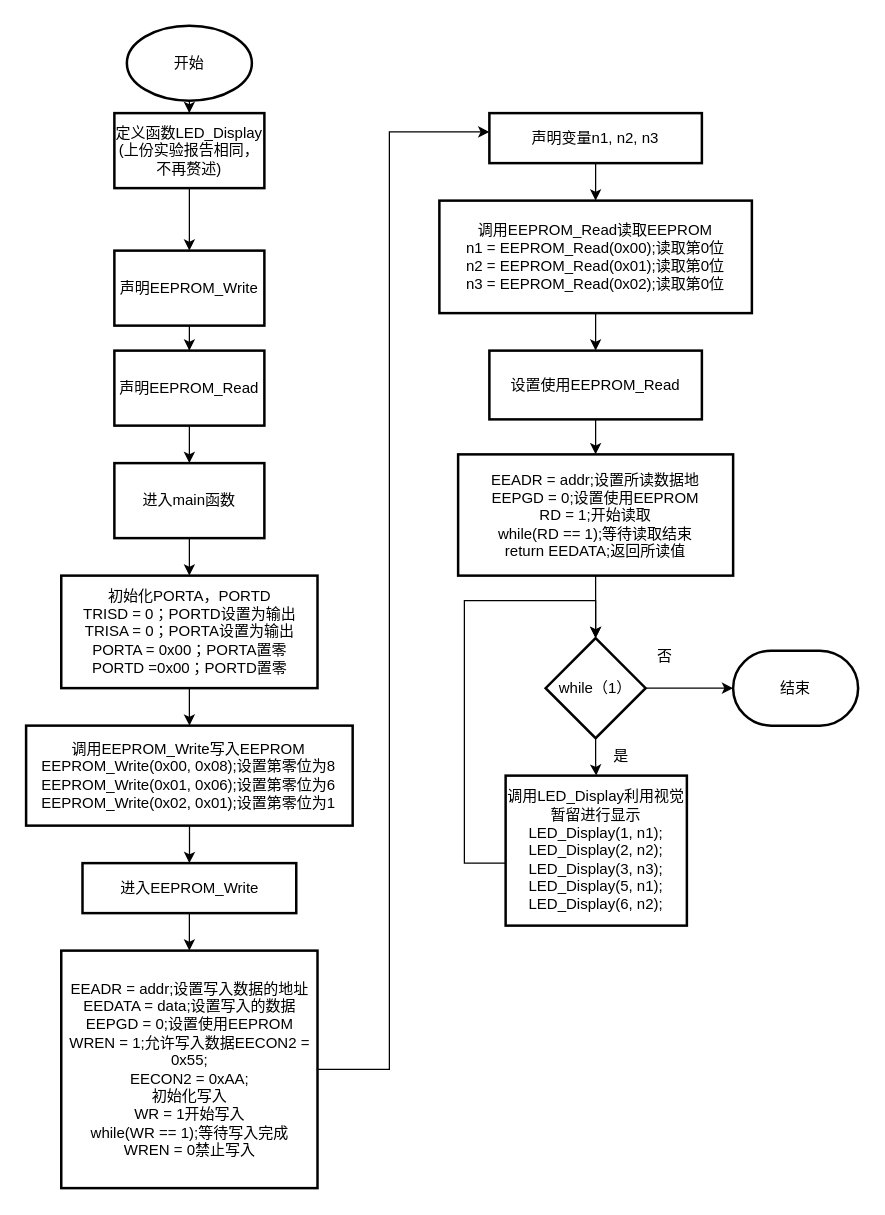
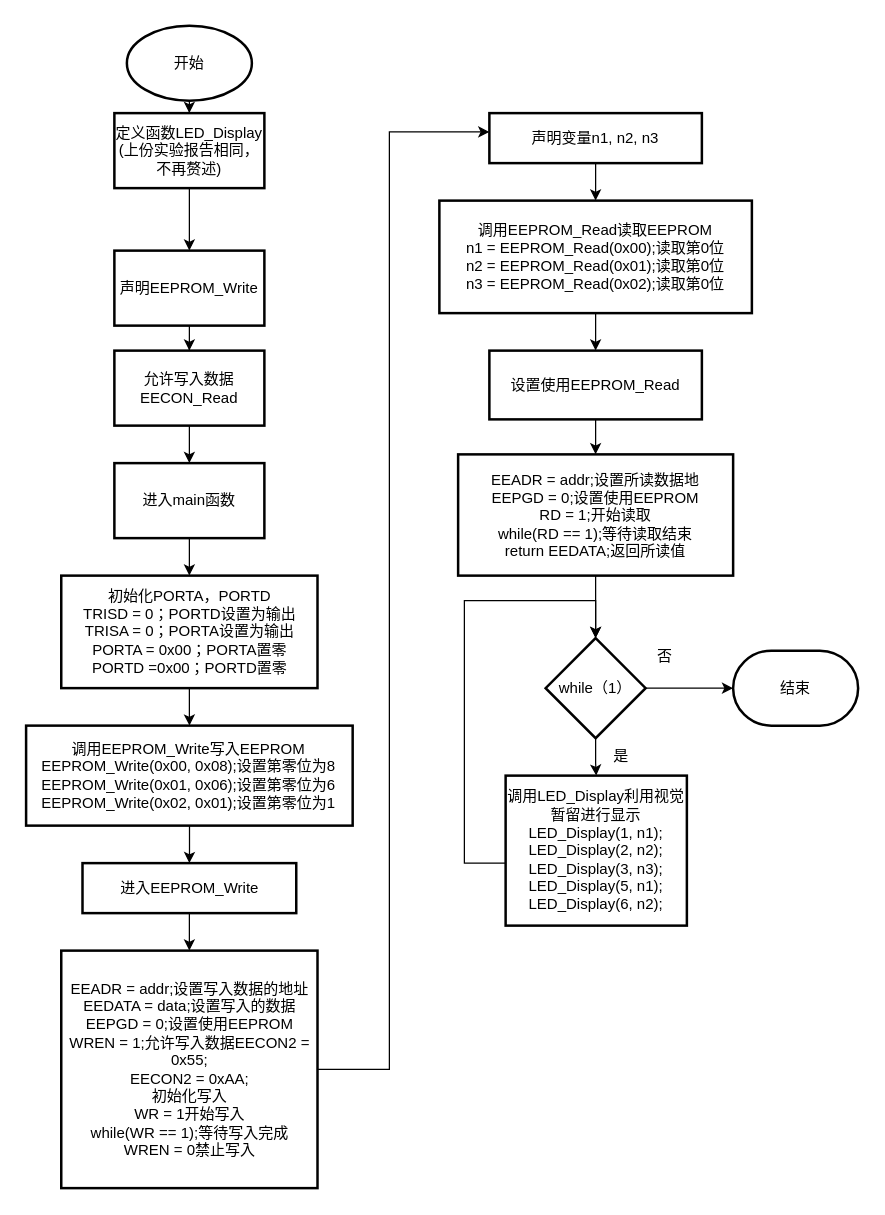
node "声明EEPROM_Read": label "声明EEPROM_Read" -> "允许写入数据EECON_Read"
